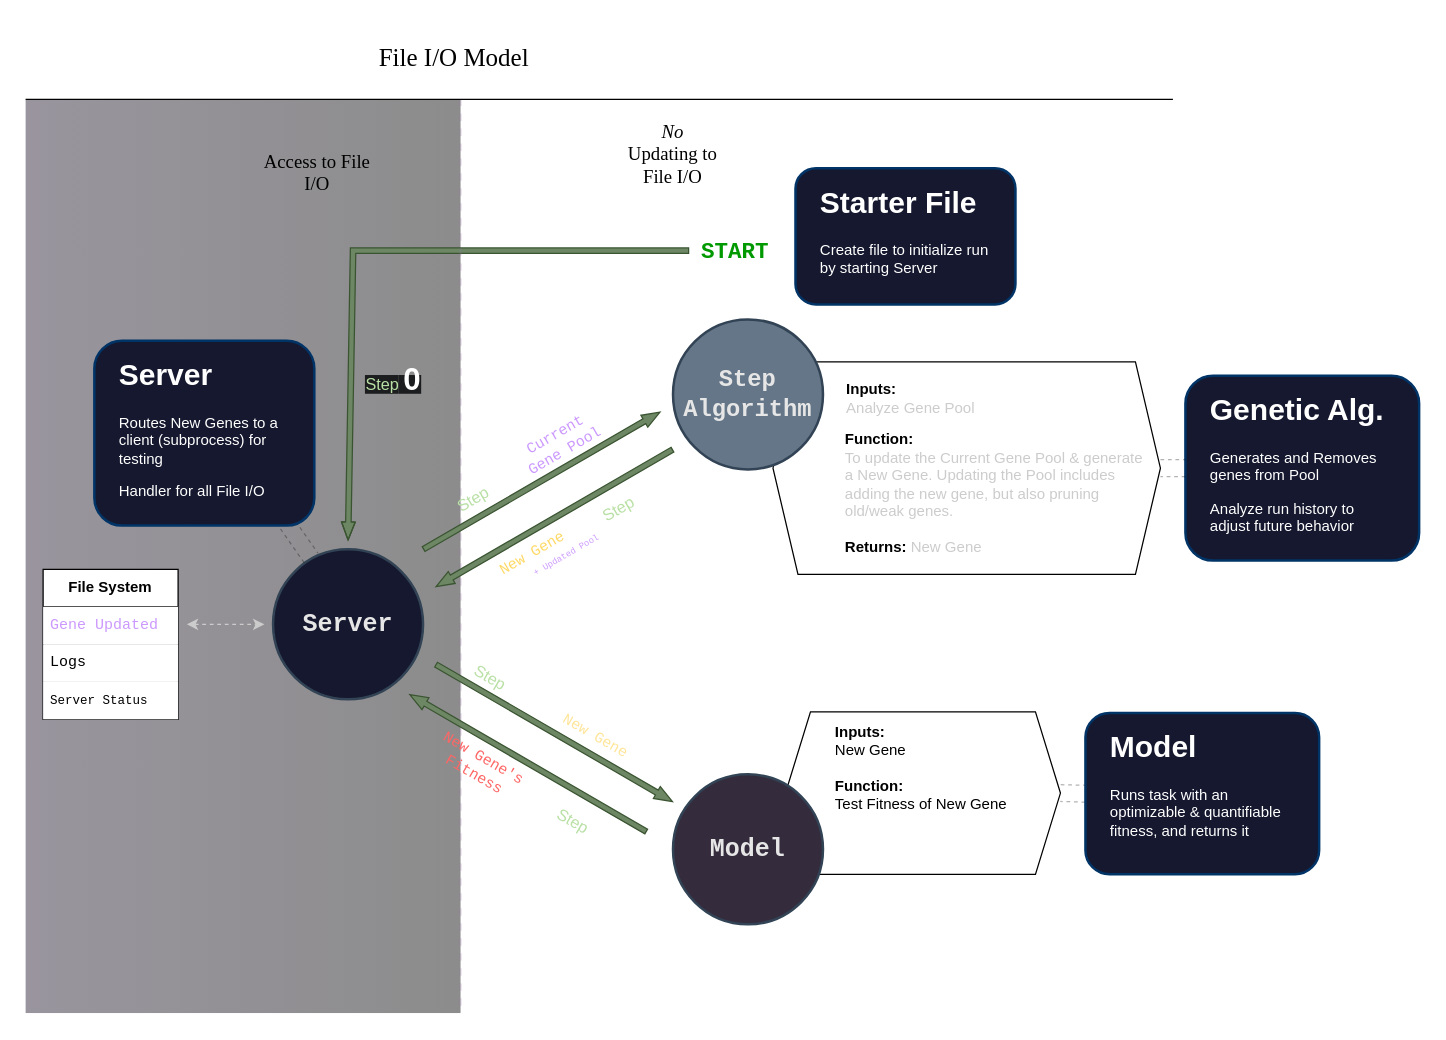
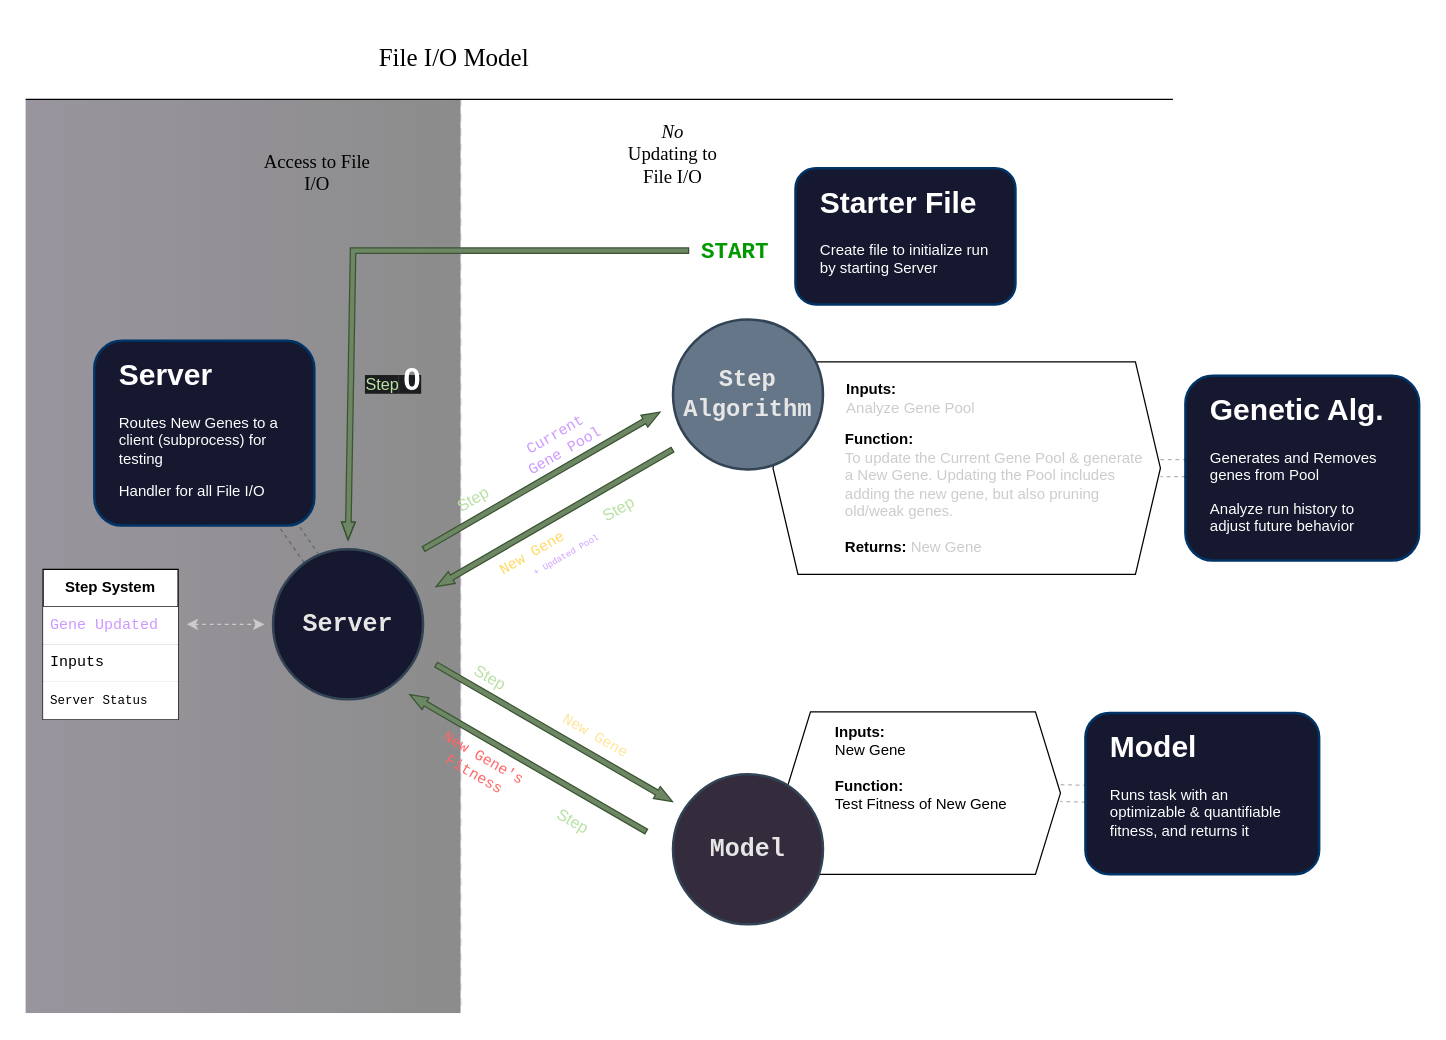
node "File System": label "File System" -> "Step System"
node "Logs": label "Logs" -> "Inputs"
